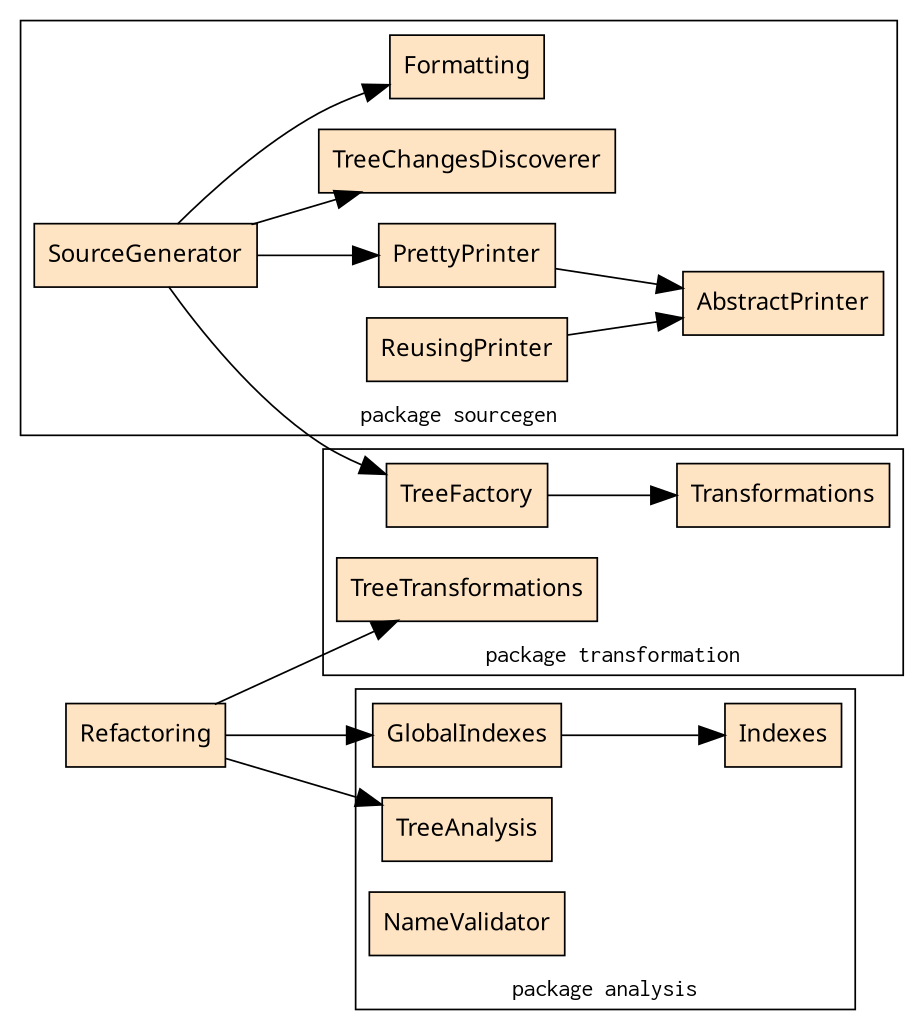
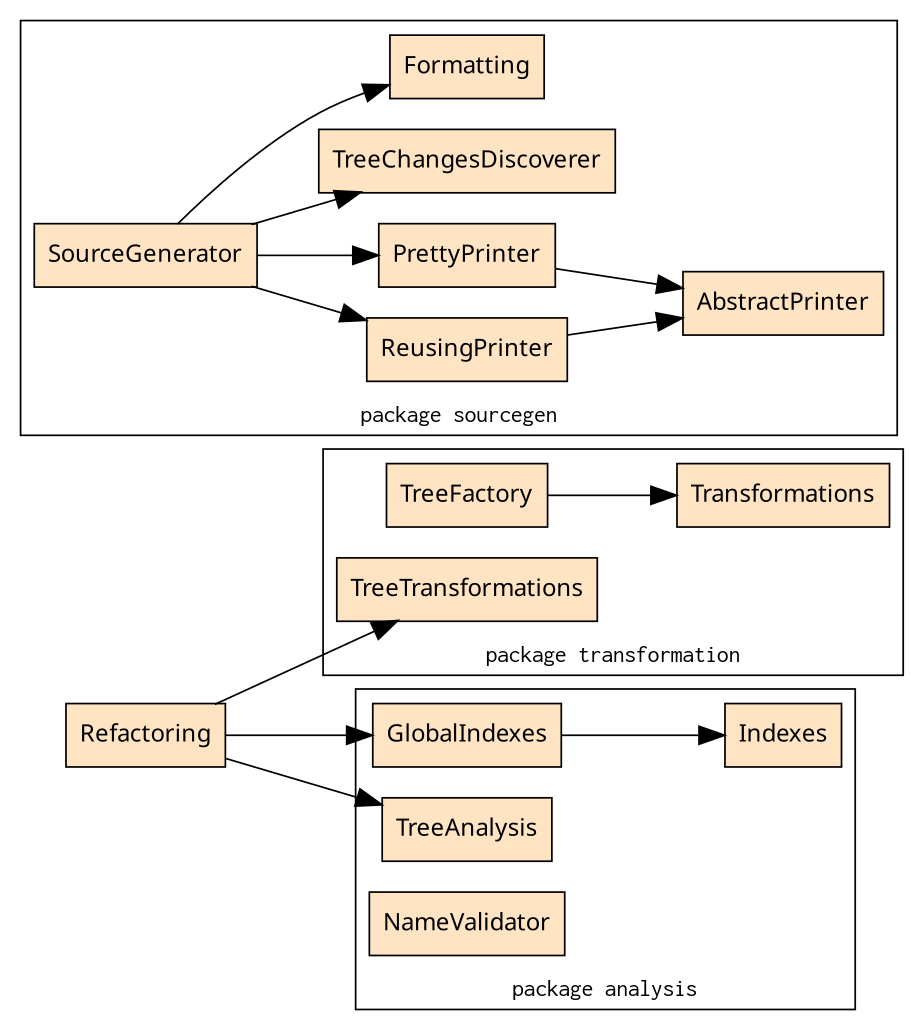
edge "SourceGenerator" -> "TreeFactory": now "SourceGenerator" -> "ReusingPrinter"
